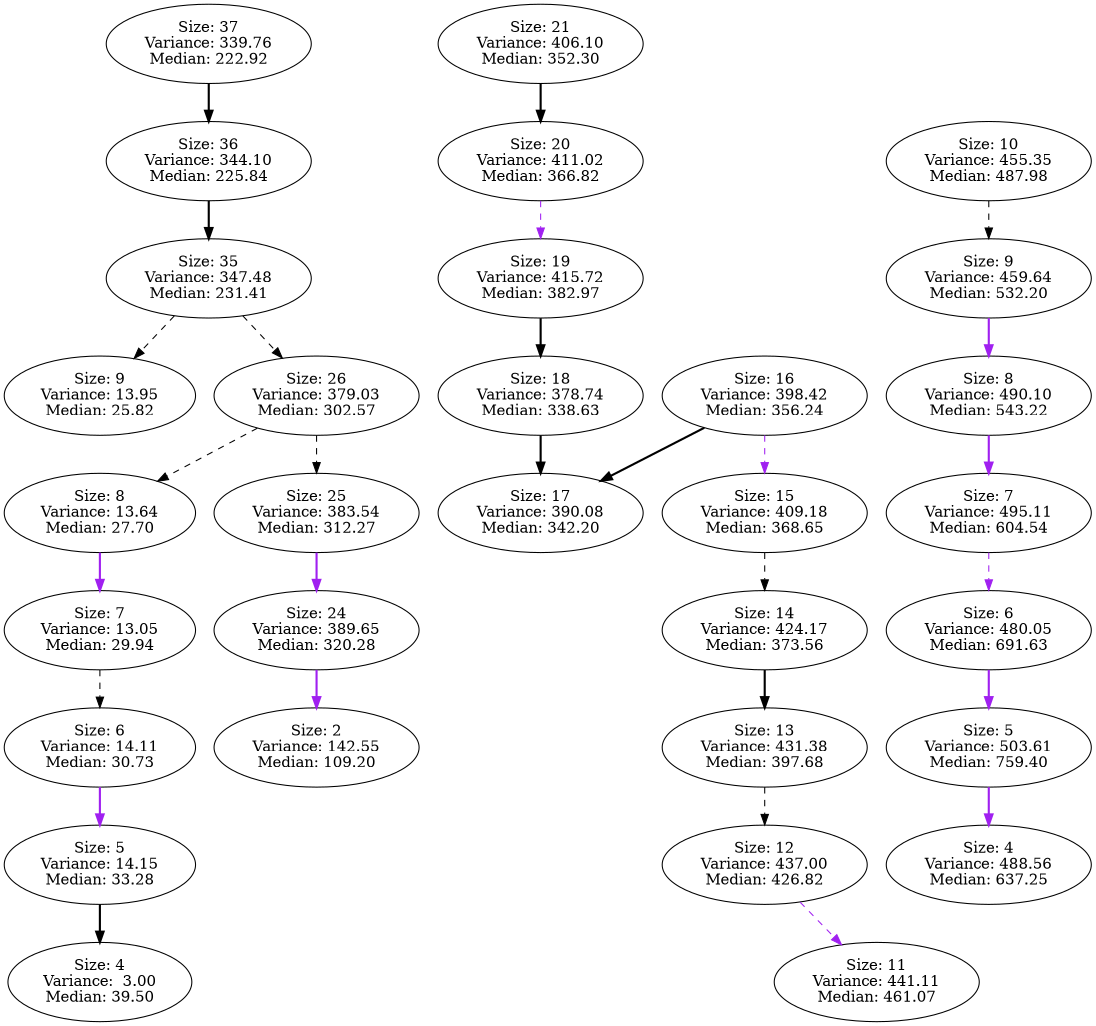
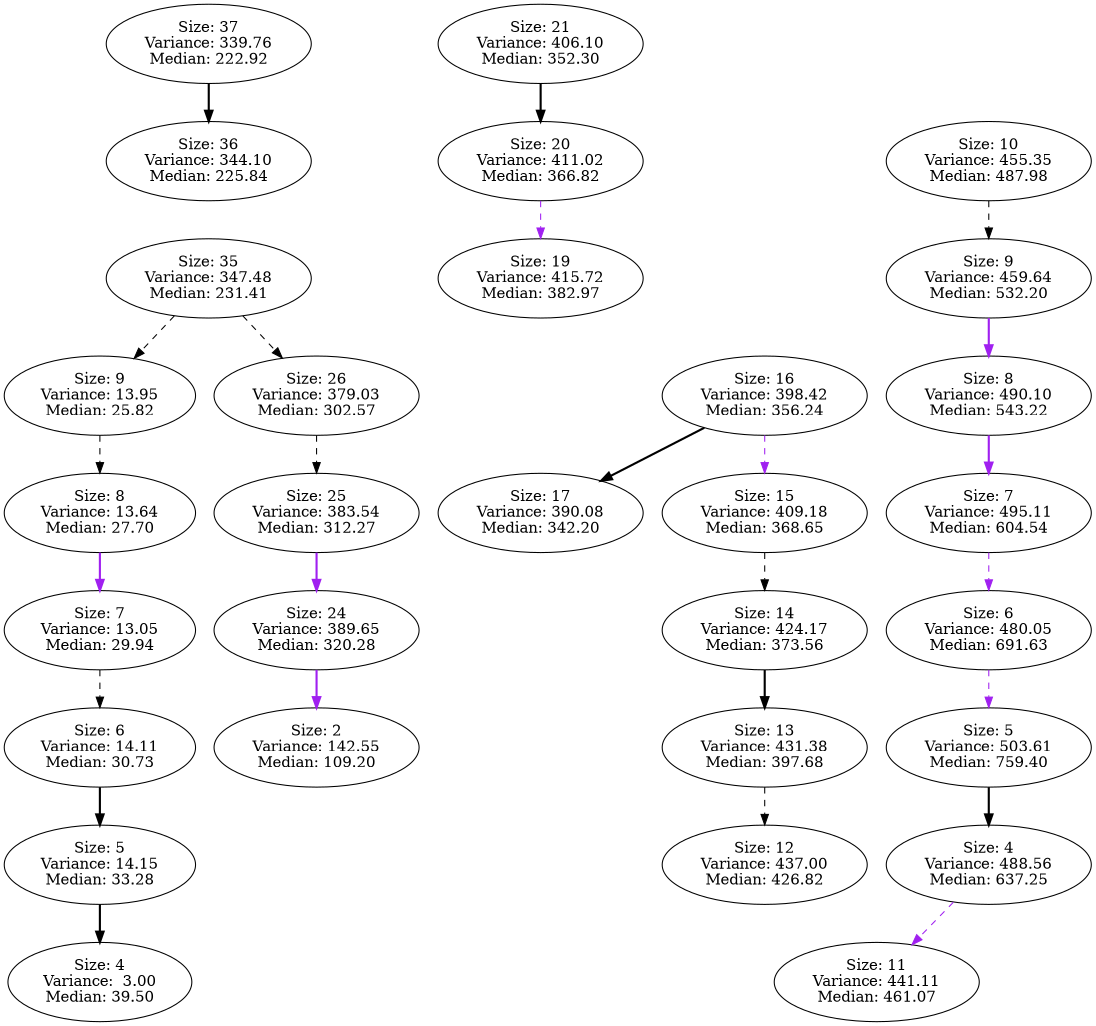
edge "Size: 36 Variance: 344.10 Median: 225.84" -> "Size: 35 Variance: 347.48 Median: 231.41": removed
node "Size: 18 Variance: 378.74 Median: 338.63": removed
edge "Size: 26 Variance: 379.03 Median: 302.57" -> "Size: 8 Variance: 13.64 Median: 27.70": now "Size: 9 Variance: 13.95 Median: 25.82" -> "Size: 8 Variance: 13.64 Median: 27.70"
edge "Size: 6 Variance: 480.05 Median: 691.63" -> "Size: 5 Variance: 503.61 Median: 759.40": style bold -> dashed
edge "Size: 6 Variance: 14.11 Median: 30.73" -> "Size: 5 Variance: 14.15 Median: 33.28": color purple -> black
edge "Size: 5 Variance: 503.61 Median: 759.40" -> "Size: 4 Variance: 488.56 Median: 637.25": color purple -> black
edge "Size: 12 Variance: 437.00 Median: 426.82" -> "Size: 11 Variance: 441.11 Median: 461.07": now "Size: 4 Variance: 488.56 Median: 637.25" -> "Size: 11 Variance: 441.11 Median: 461.07"
